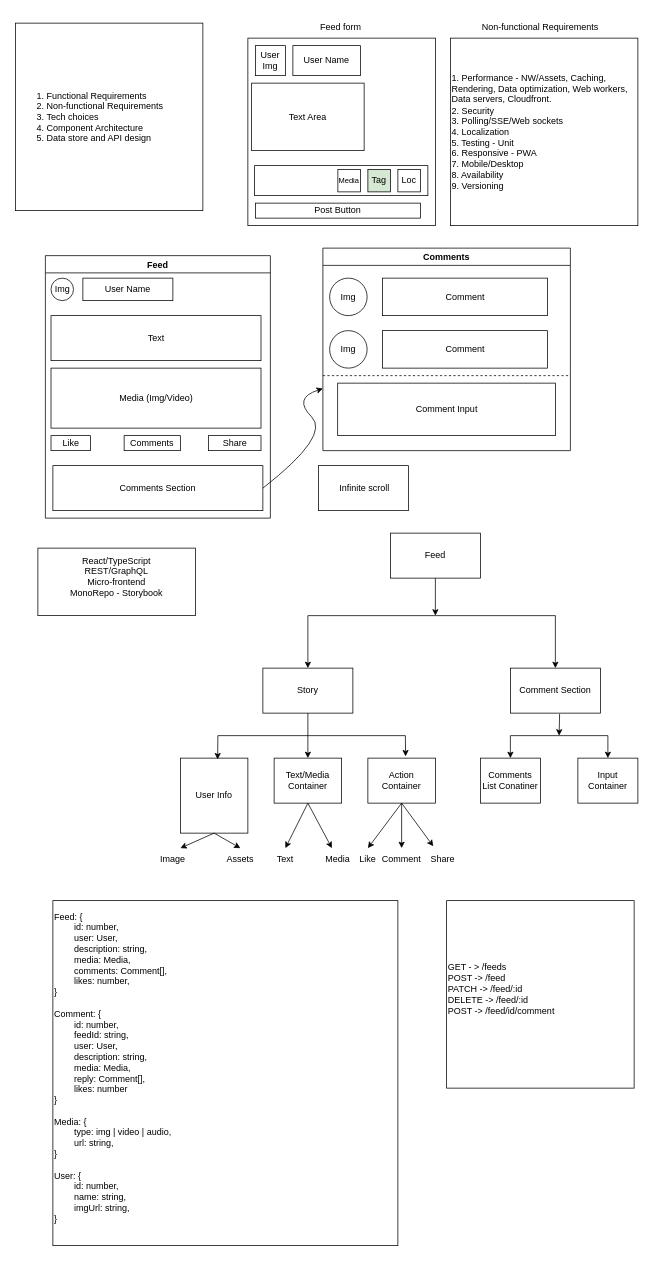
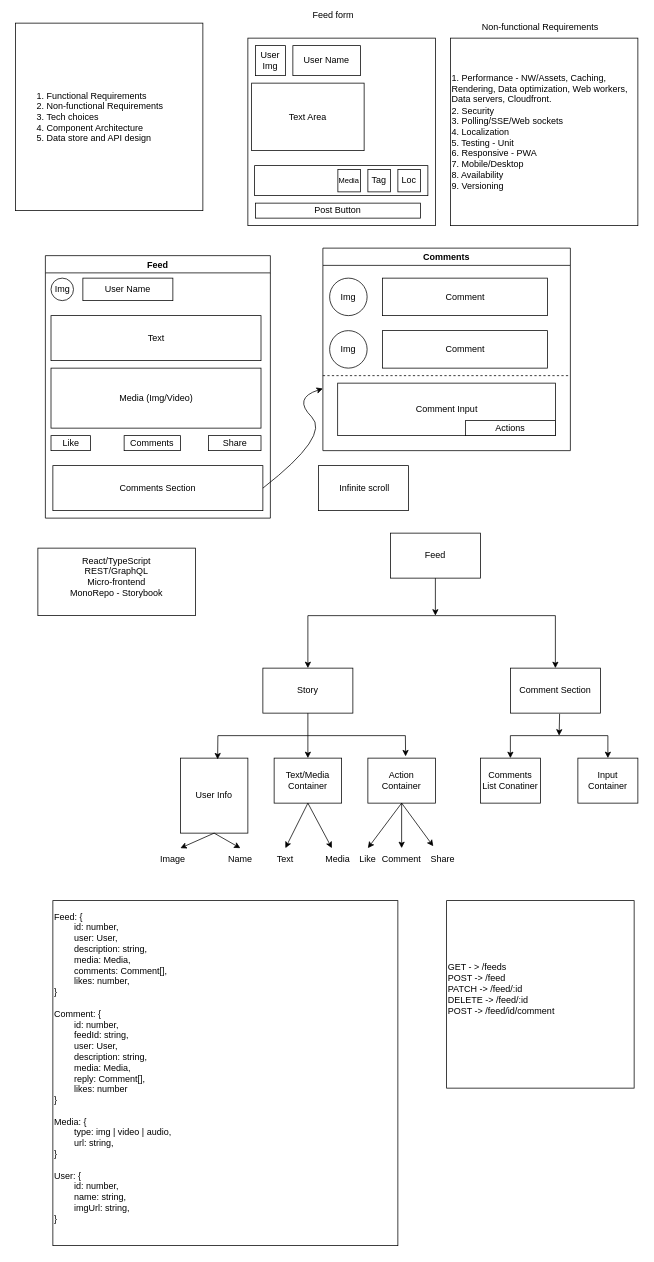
node "Feed form": moved (341, 27) -> (333, 15)
node "Tag": fillcolor #d5e8d4 -> #ffffff
node "Actions": added
node "Assets": label "Assets" -> "Name"
